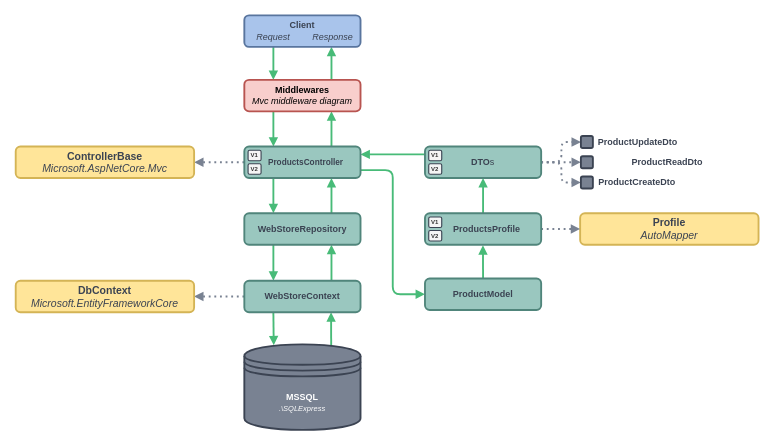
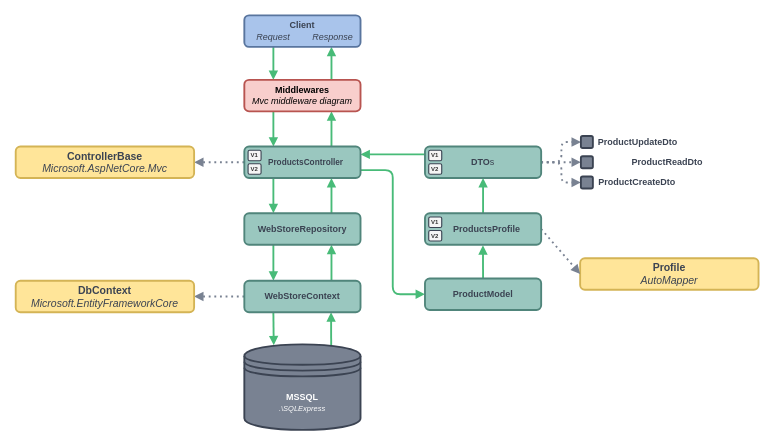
node "Profile AutoMapper": moved (669, 229) -> (669, 274)
